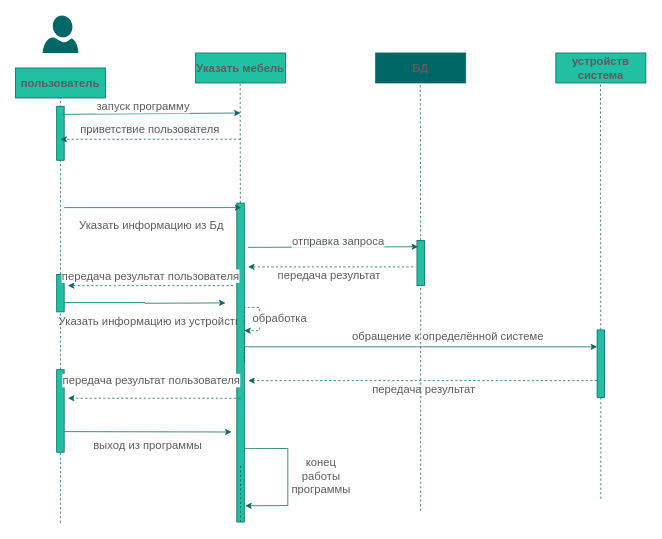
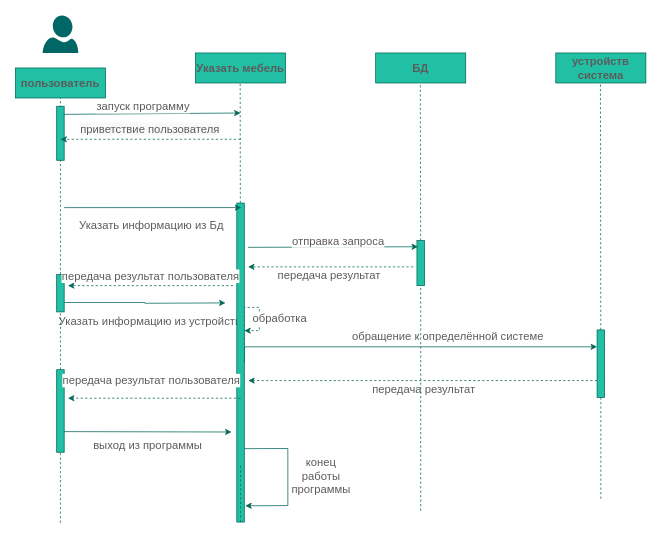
node "БД": fillcolor #006666 -> #21c0a5
